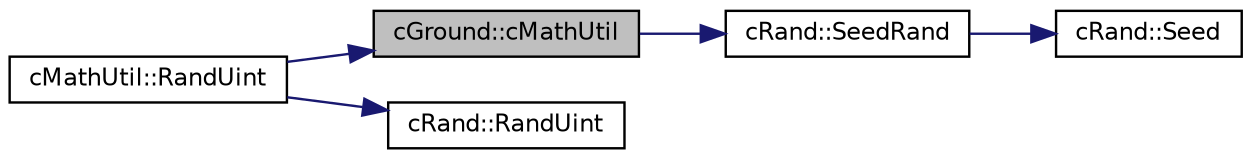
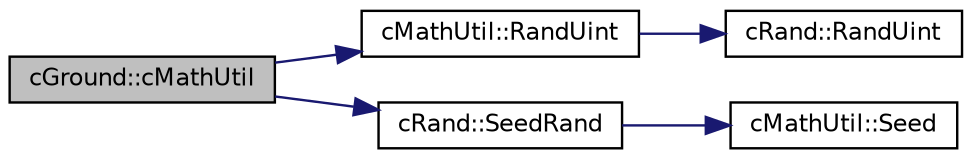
node "cRand::Seed": label "cRand::Seed" -> "cMathUtil::Seed"
edge "cMathUtil::RandUint" -> "cGround::cMathUtil": reversed
